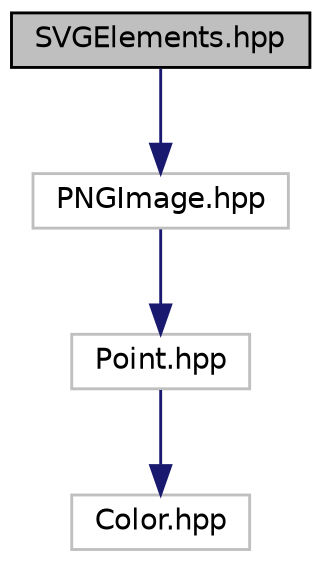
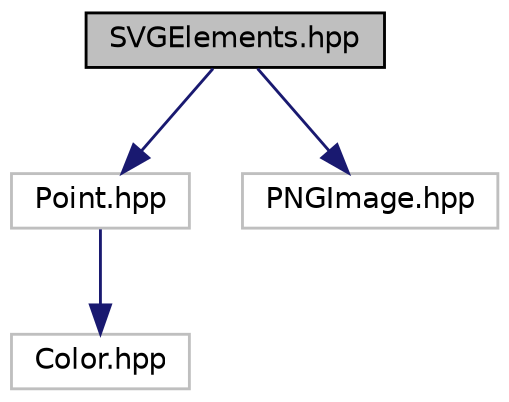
edge "PNGImage.hpp" -> "Point.hpp": now "SVGElements.hpp" -> "Point.hpp"
